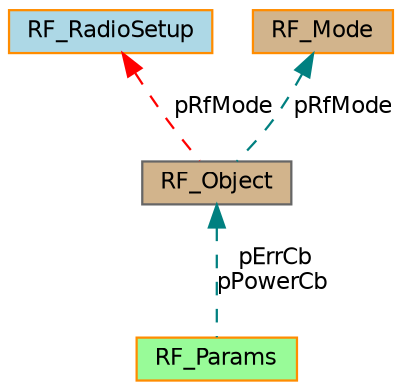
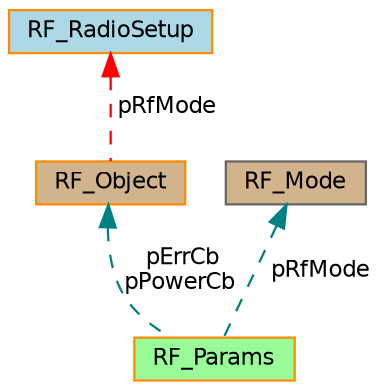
node "RF_Mode": color darkorange -> gray40
edge "RF_Object" -> "RF_Mode": now "RF_Params" -> "RF_Mode"
node "RF_Object": color gray40 -> darkorange
